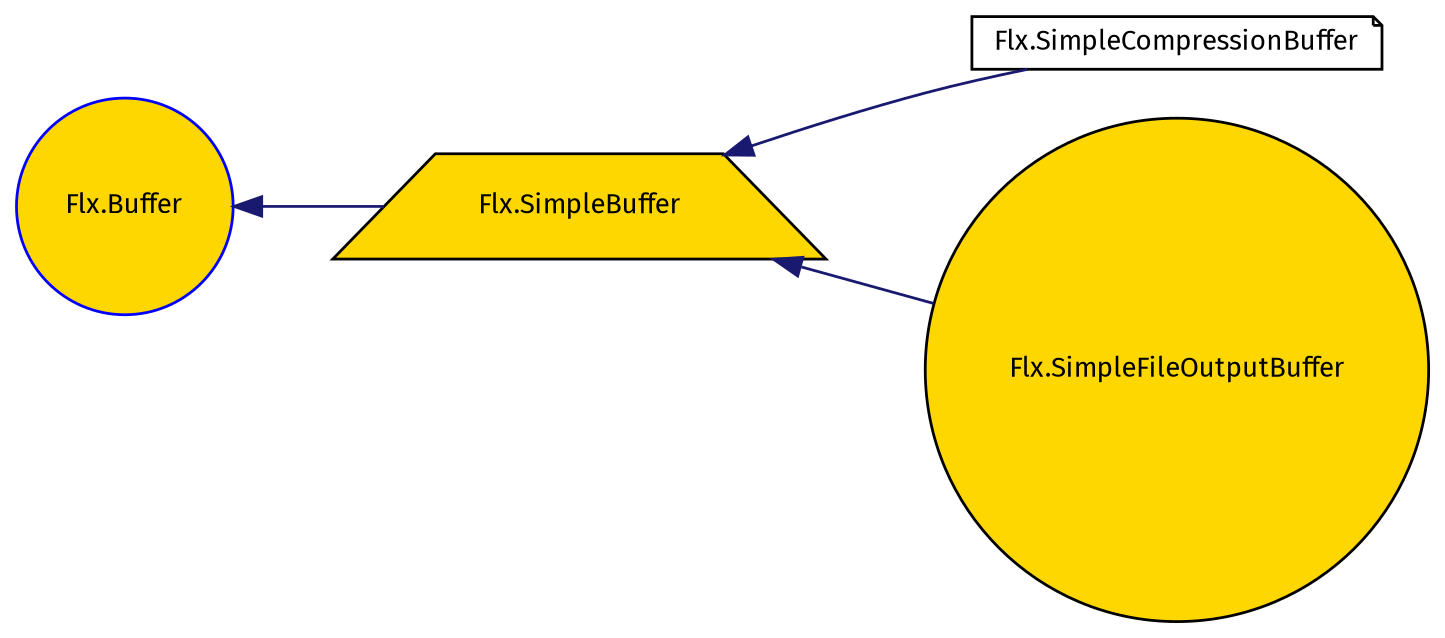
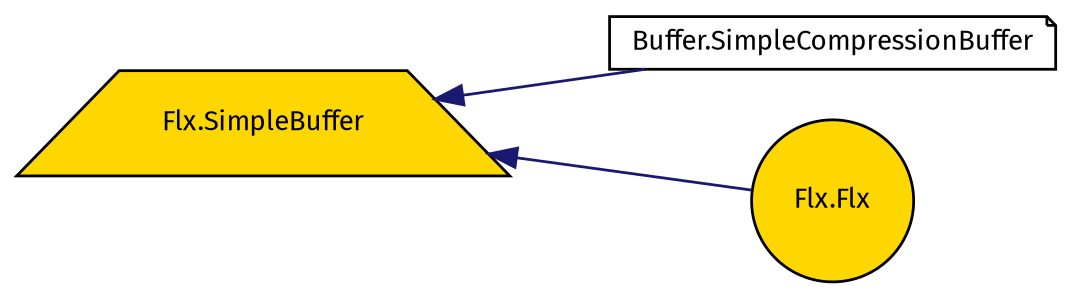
node "Flx.SimpleCompressionBuffer": label "Flx.SimpleCompressionBuffer" -> "Buffer.SimpleCompressionBuffer"
node "Flx.Buffer": removed
node "Flx.SimpleFileOutputBuffer": label "Flx.SimpleFileOutputBuffer" -> "Flx.Flx"
